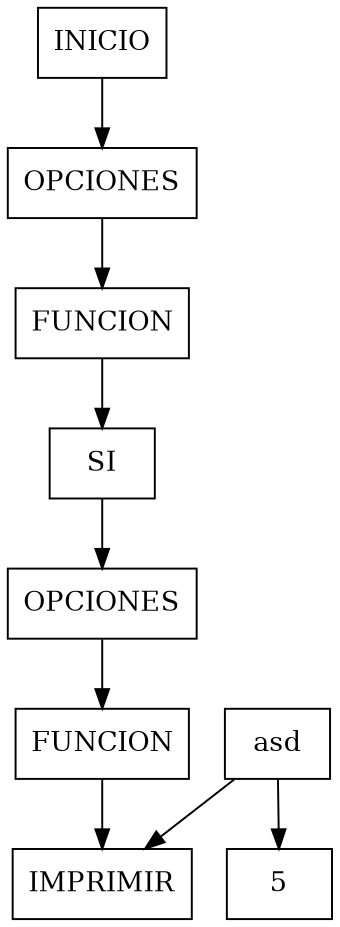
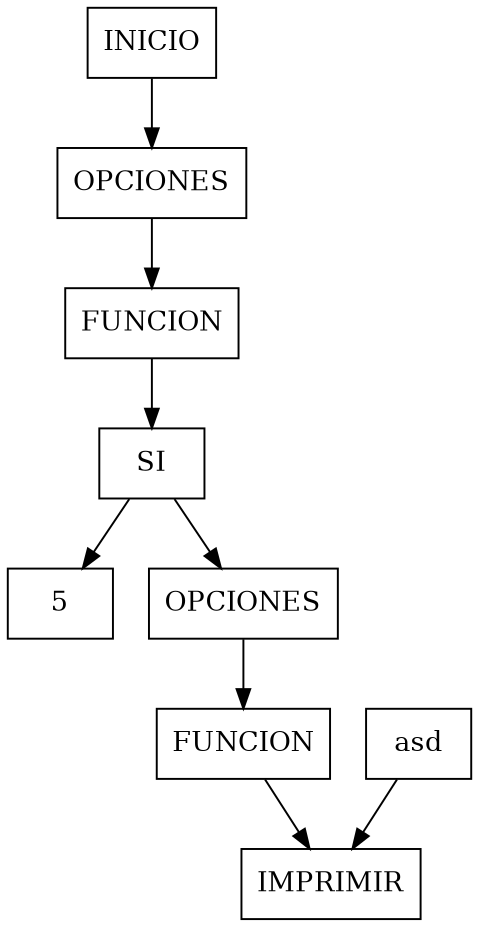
edge "asd" -> "5": now "SI" -> "5"
